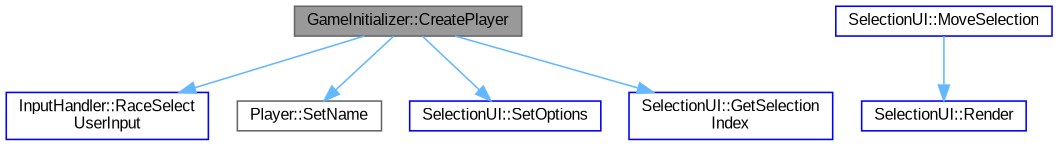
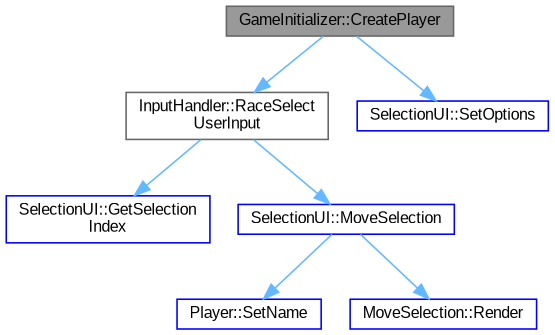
edge "GameInitializer::CreatePlayer" -> "SelectionUI::GetSelection Index": now "InputHandler::RaceSelect UserInput" -> "SelectionUI::GetSelection Index"
edge "GameInitializer::CreatePlayer" -> "Player::SetName": now "SelectionUI::MoveSelection" -> "Player::SetName"
node "InputHandler::RaceSelect UserInput": color blue -> gray40
node "Player::SetName": color gray40 -> blue
node "SelectionUI::Render": label "SelectionUI::Render" -> "MoveSelection::Render"
edge "InputHandler::RaceSelect UserInput" -> "SelectionUI::MoveSelection": added
